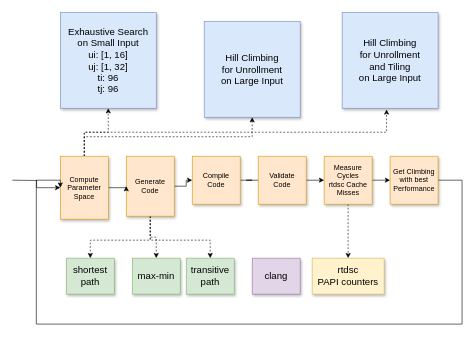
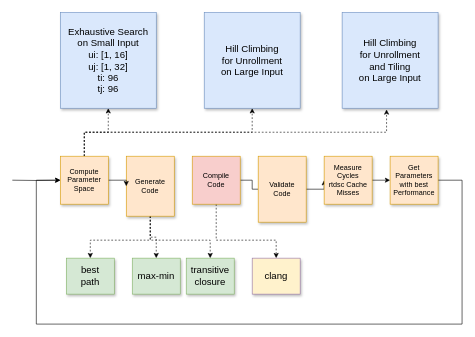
node "Hill Climbing for Unrollment on Large Input": moved (252, 69) -> (252, 60)
node "Compile Code": fillcolor #ffe6cc -> #f8cecc
node "Validate Code": size 48x48 -> 48x66
node "Get Climbing with best Performance": label "Get Climbing with best Performance" -> "Get Parameters with best Performance"
edge "Generate Code" -> "Compile Code": removed
node "Compute Parameter Space": size 48x63 -> 48x48
edge "Compile Code" -> "clang": added
edge "Measure Cycles rtdsc Cache Misses" -> "rtdsc PAPI counters": removed
node "shortest path": label "shortest path" -> "best path"
node "transitive path": label "transitive path" -> "transitive closure"
node "clang": fillcolor #e1d5e7 -> #fff2cc
node "rtdsc PAPI counters": removed
